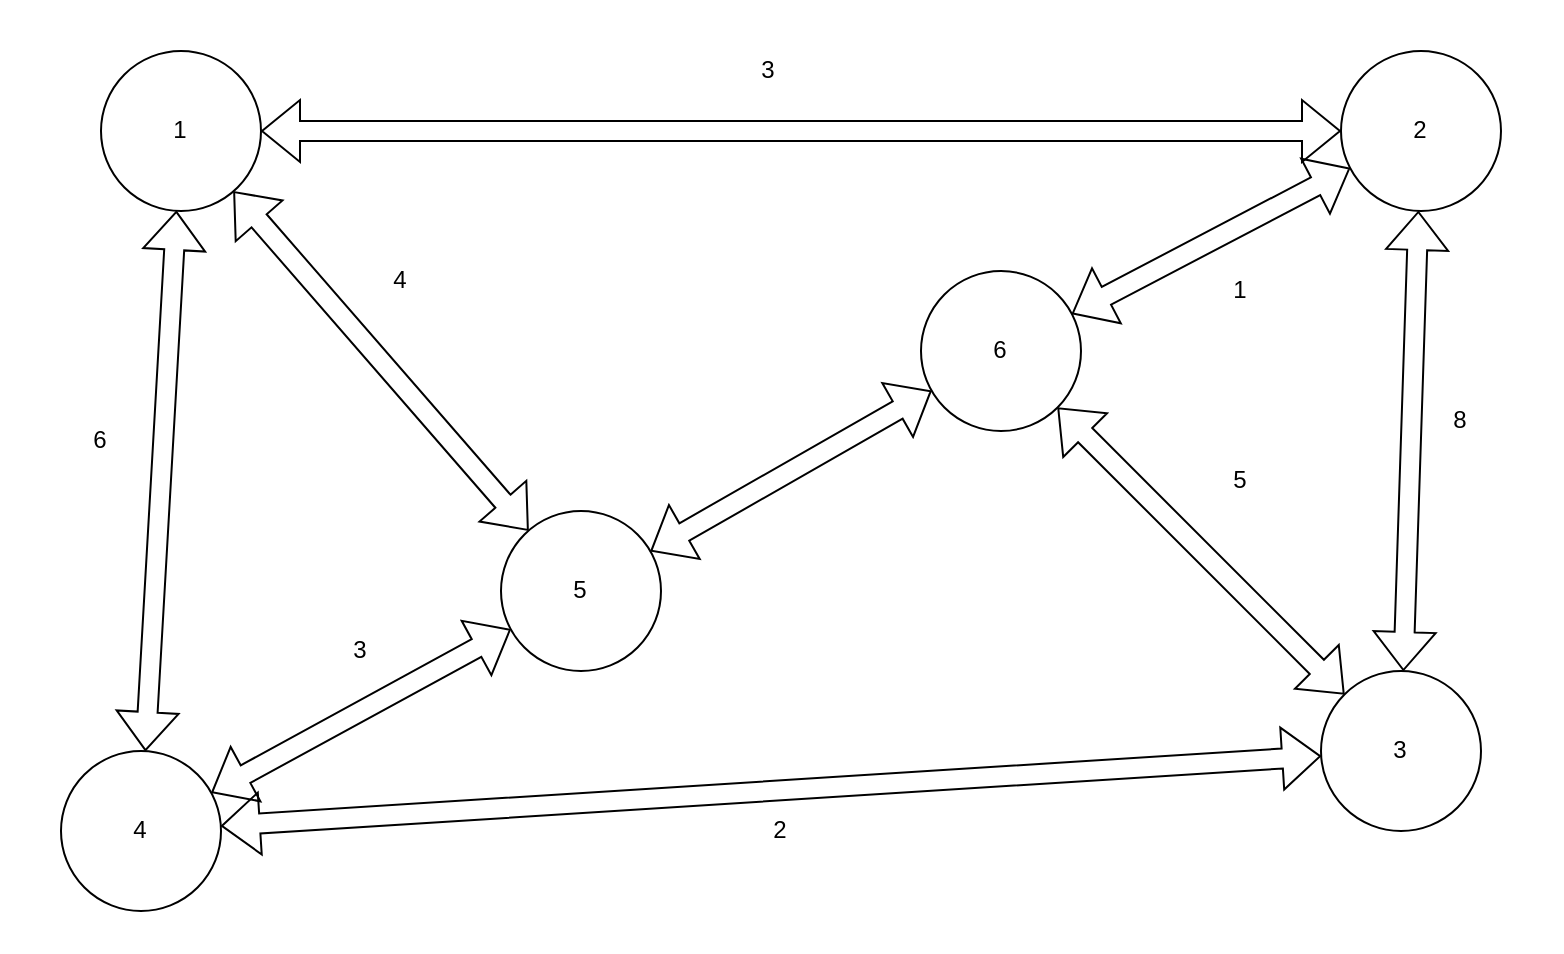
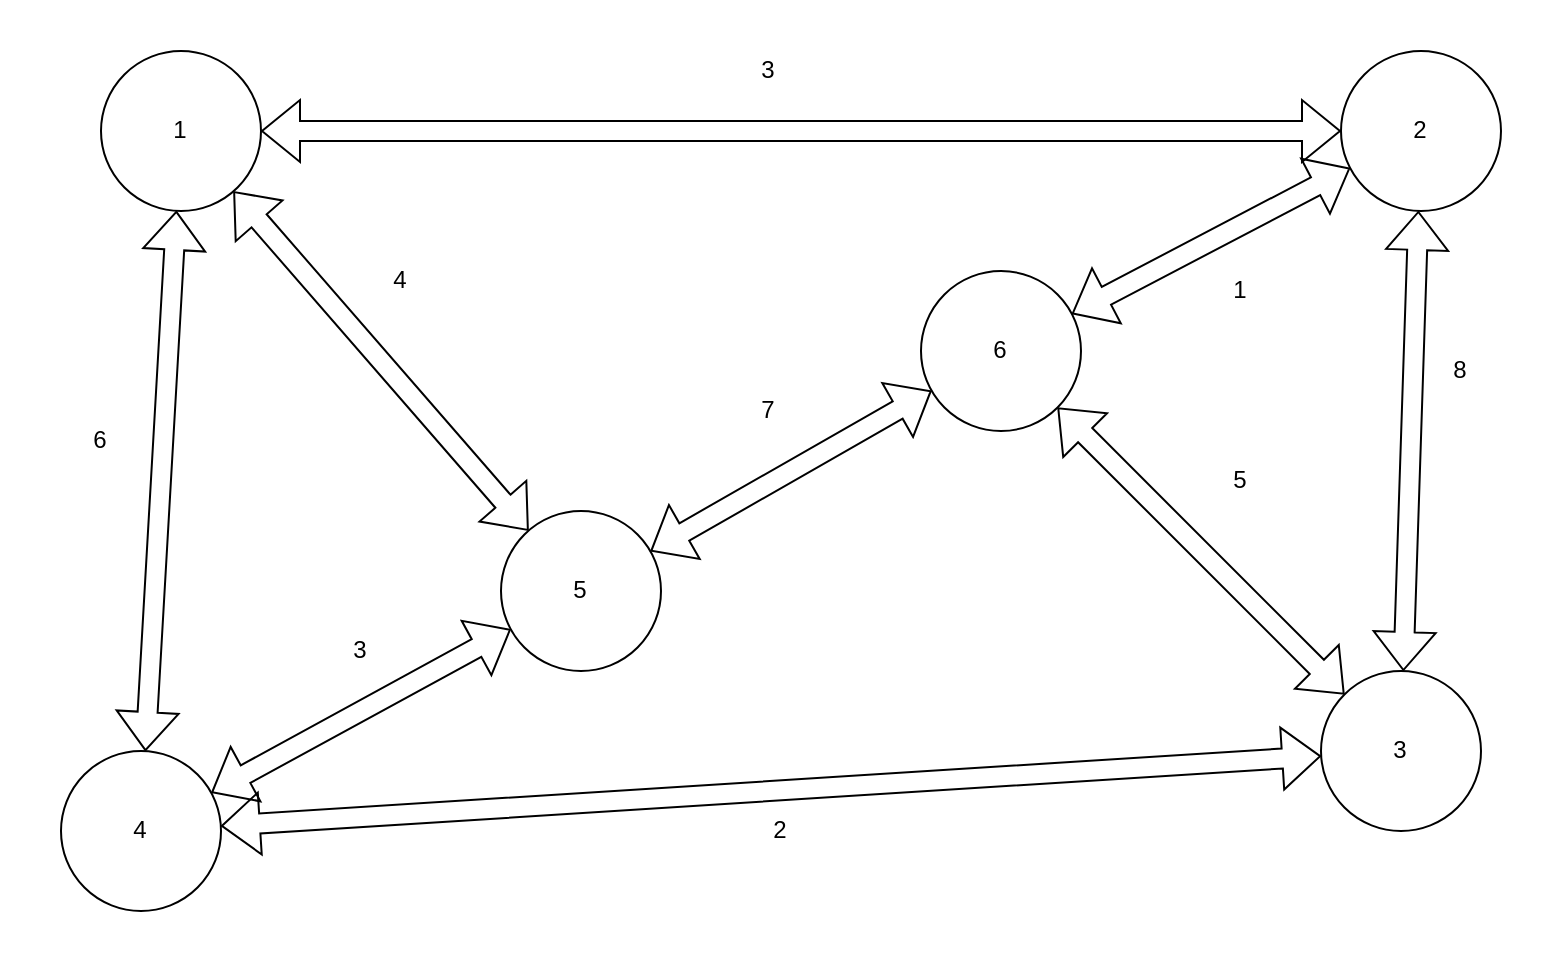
node "7": added
node "8": moved (1461, 421) -> (1461, 371)
